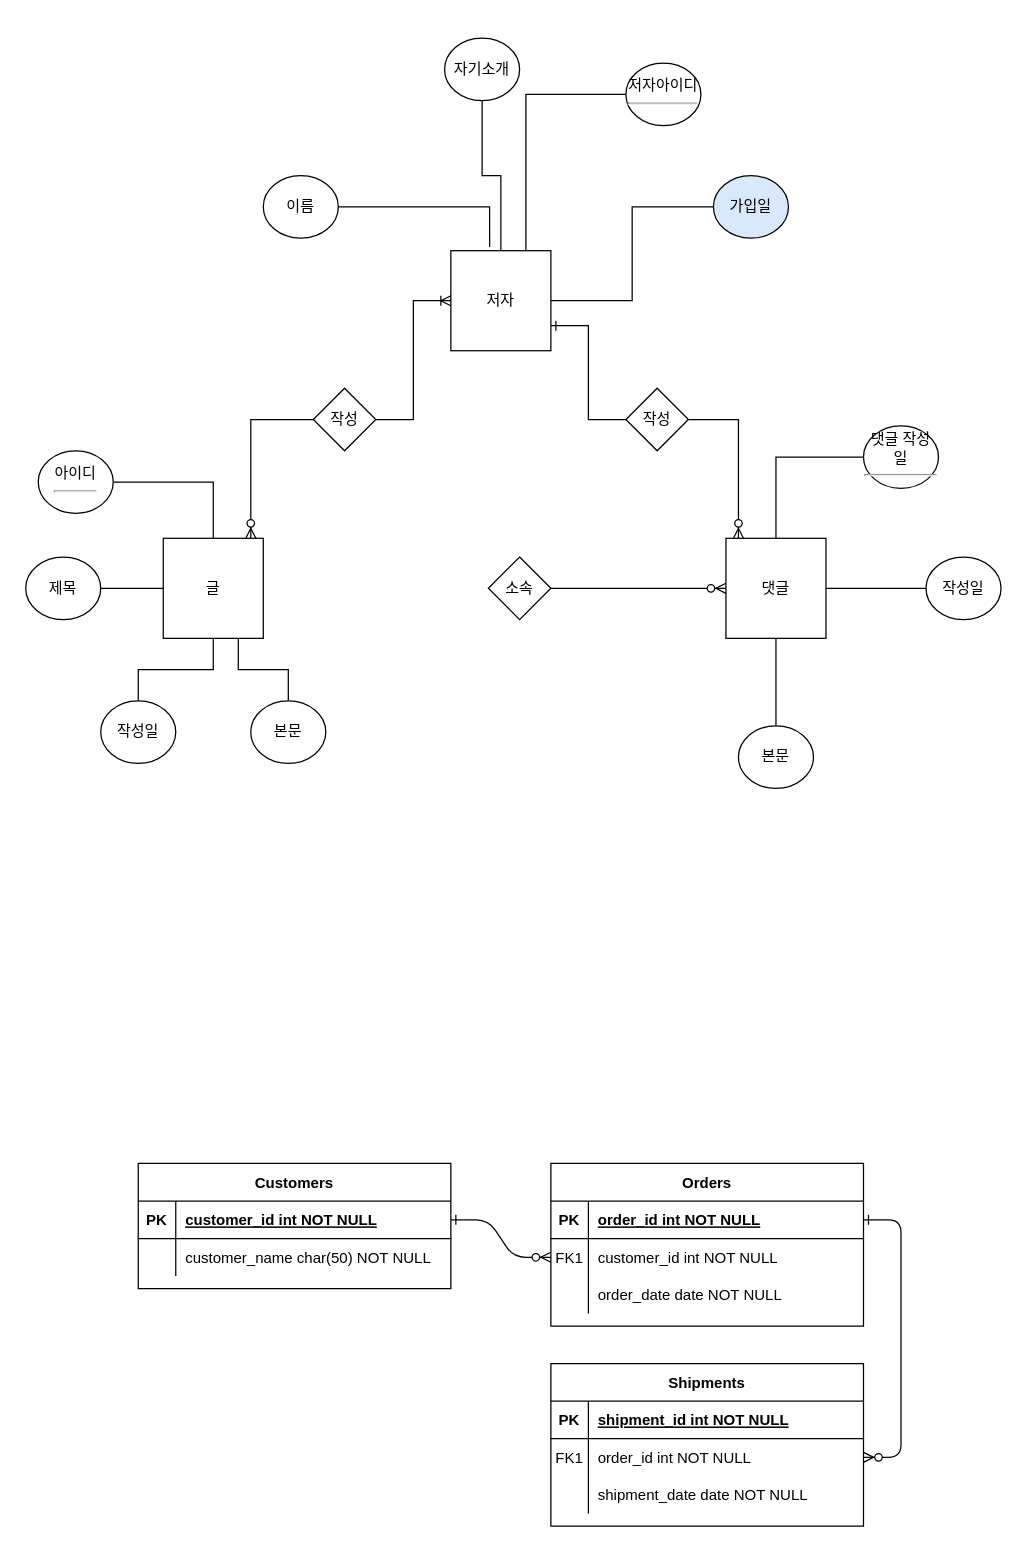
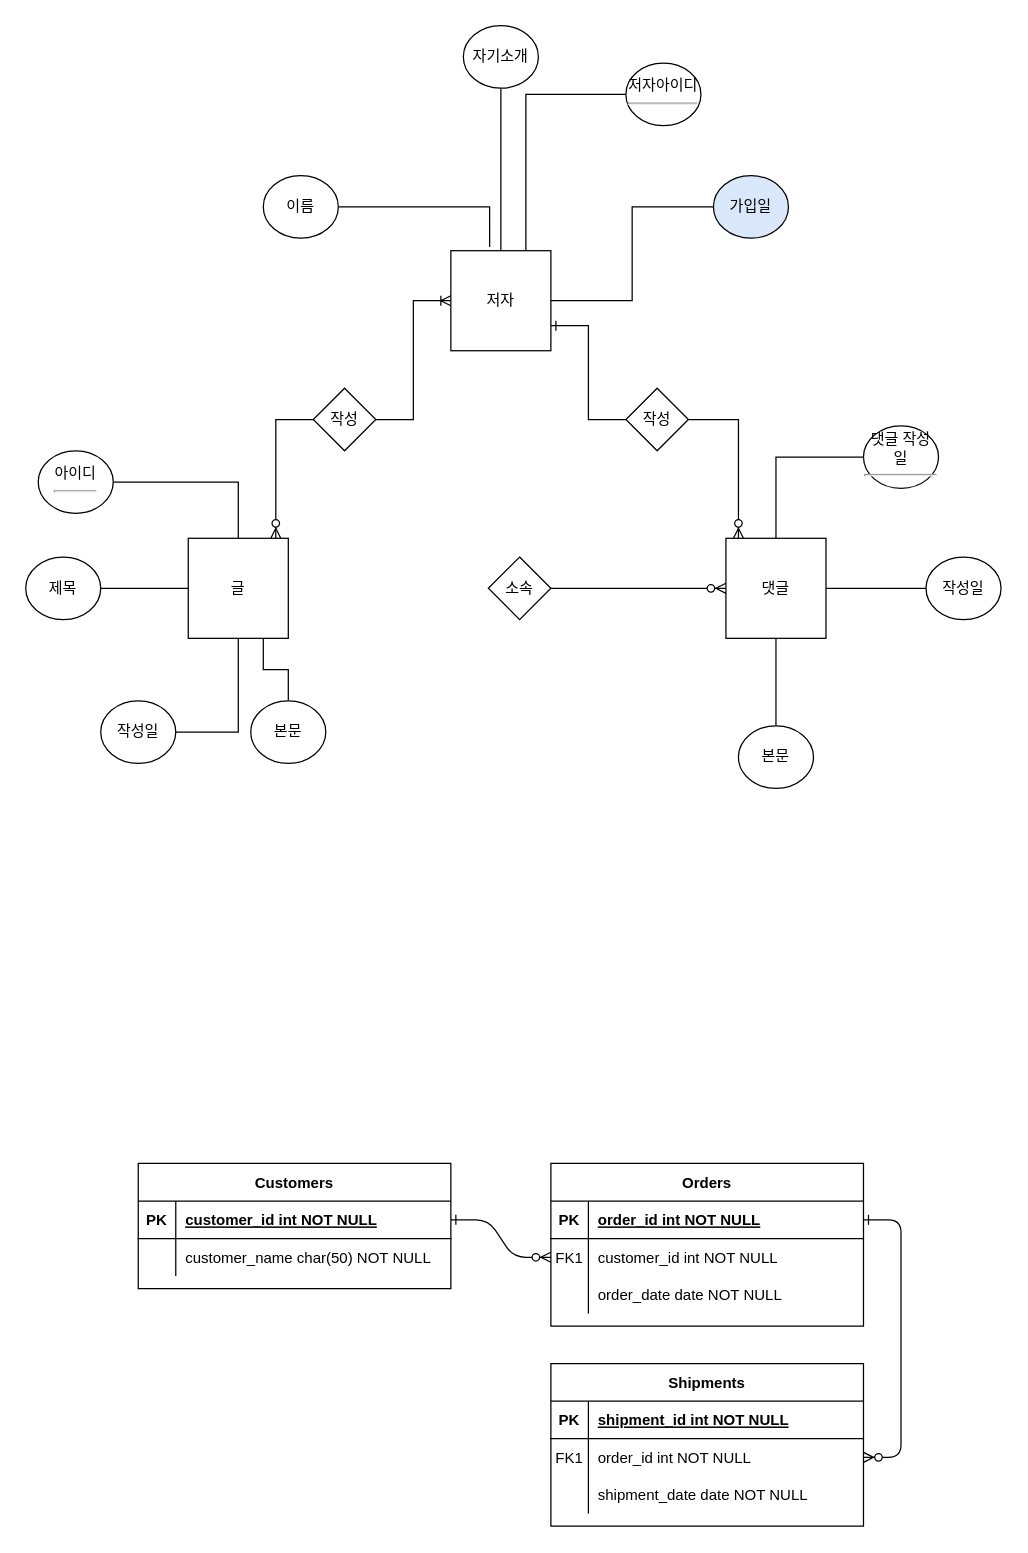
node "자기소개": moved (482, 69) -> (501, 57)
node "글": moved (213, 588) -> (238, 588)
